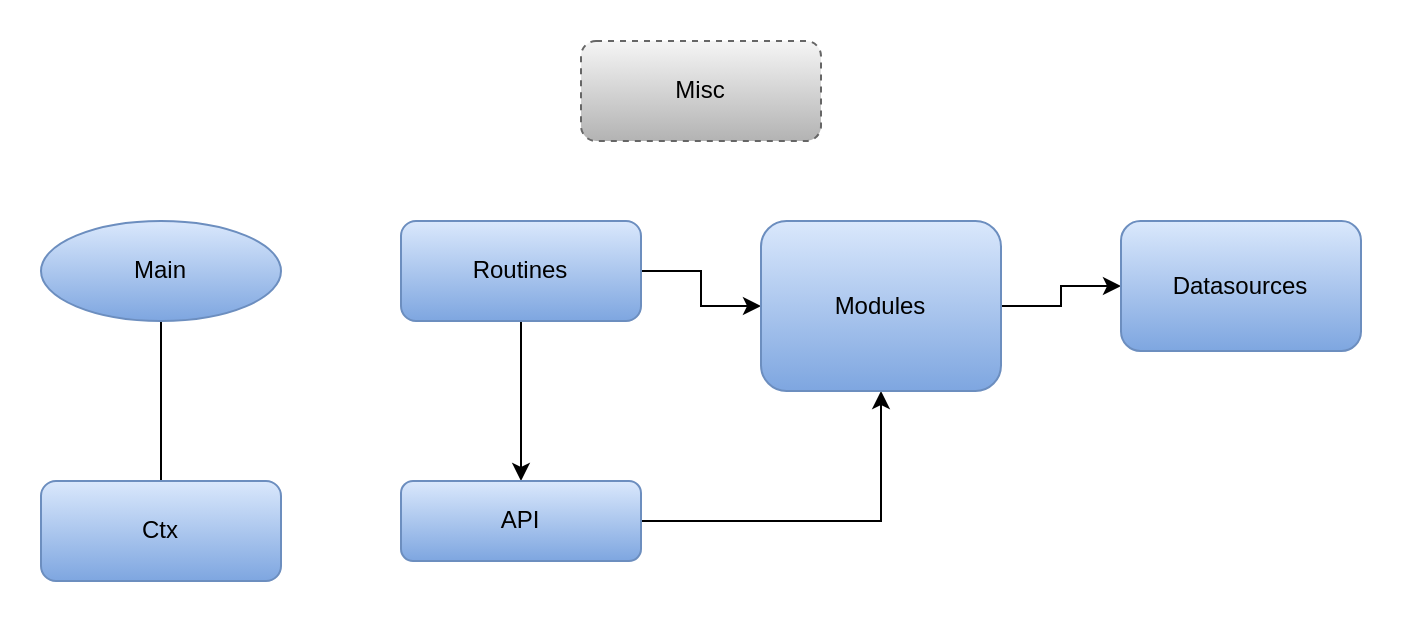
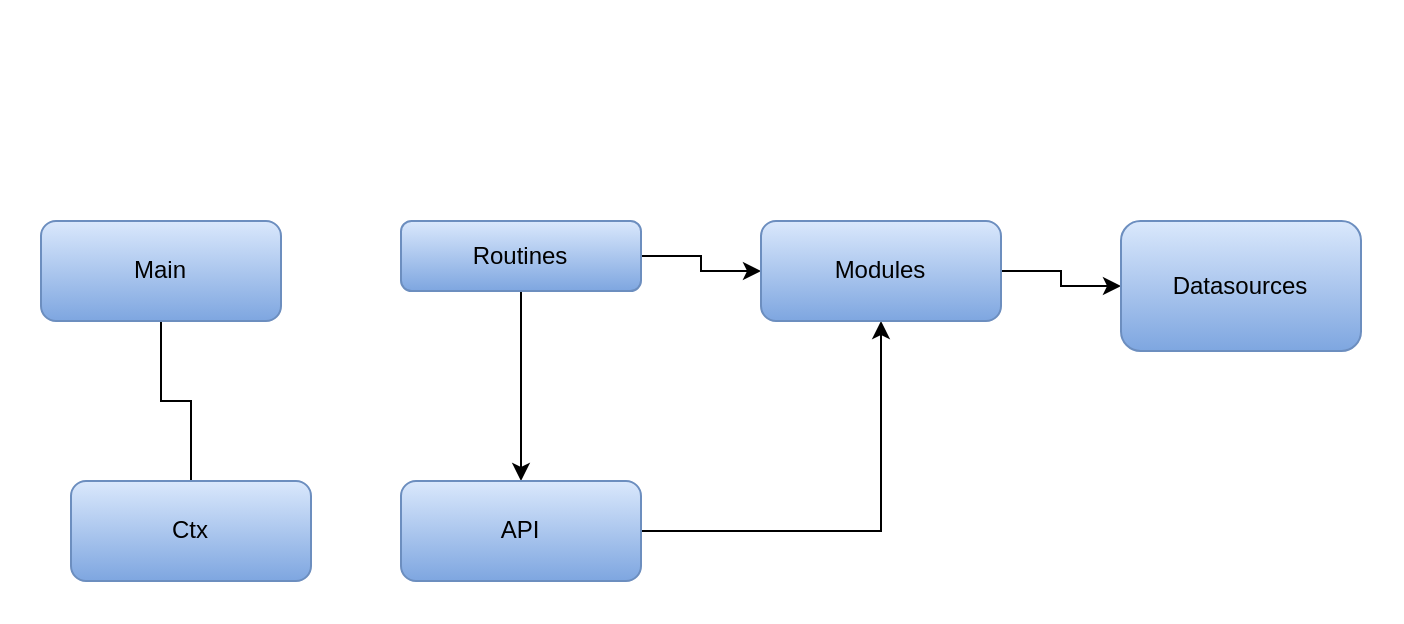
node "Misc": removed
node "Main": shape ellipse -> rounded rectangle
node "Routines": size 240x100 -> 240x70
node "Modules": size 240x170 -> 240x100
node "API": size 240x80 -> 240x100
node "Ctx": moved (161, 531) -> (191, 531)
